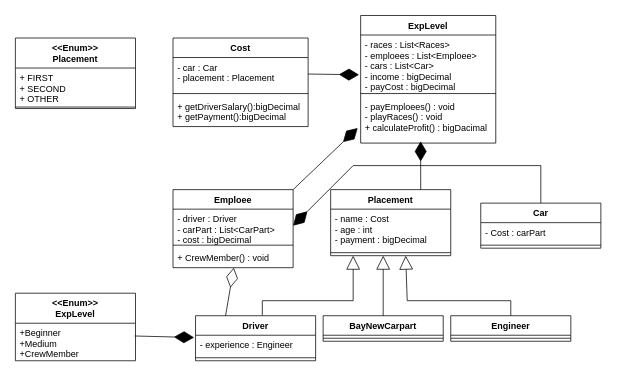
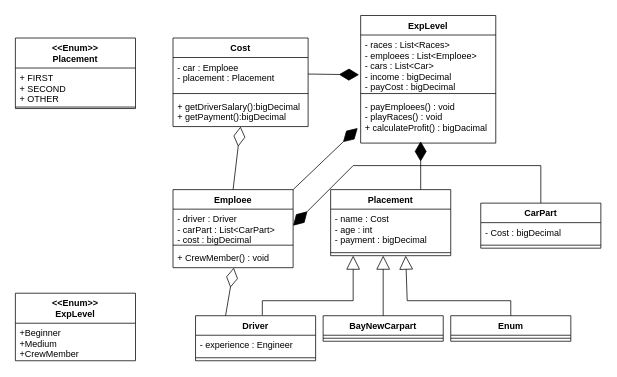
node "- car : Car - placement : Placement": label "- car : Car - placement : Placement" -> "- car : Emploee - placement : Placement"
edge "Emploee" -> "Cost": added
node "Car": label "Car" -> "CarPart"
node "- Cost : carPart": label "- Cost : carPart" -> "- Cost : bigDecimal"
node "Engineer": label "Engineer" -> "Enum"
edge "+Beginner +Medium +CrewMember" -> "- experience : Engineer": removed
